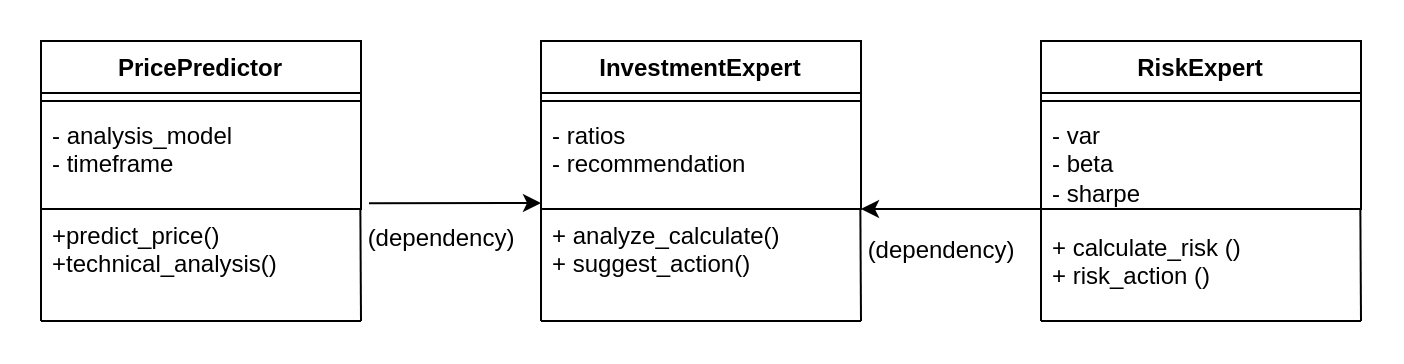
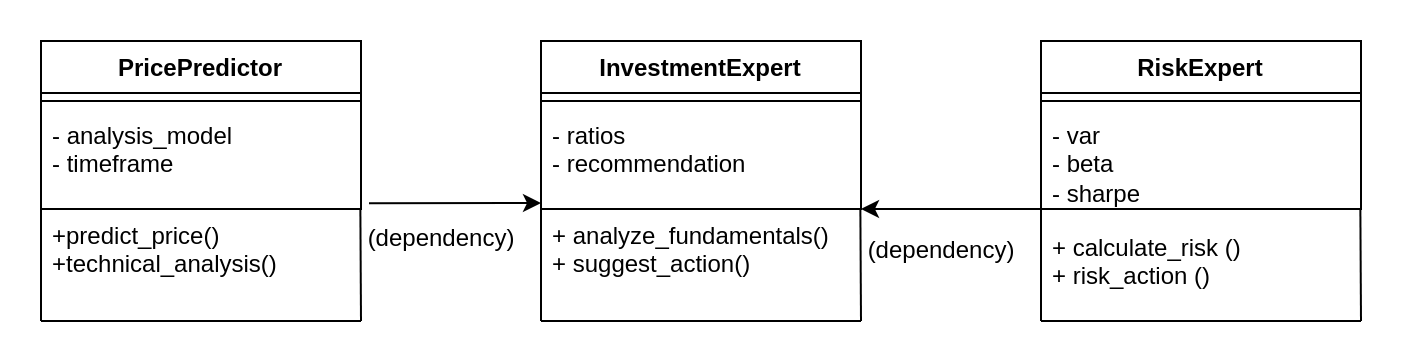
node "+ analyze_calculate() + suggest_action()": label "+ analyze_calculate() + suggest_action()" -> "+ analyze_fundamentals() + suggest_action()"
